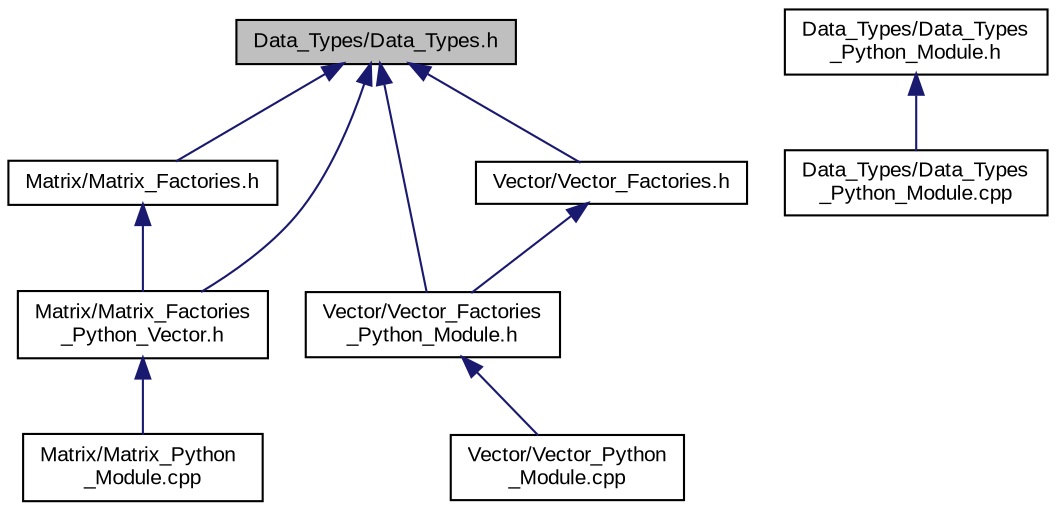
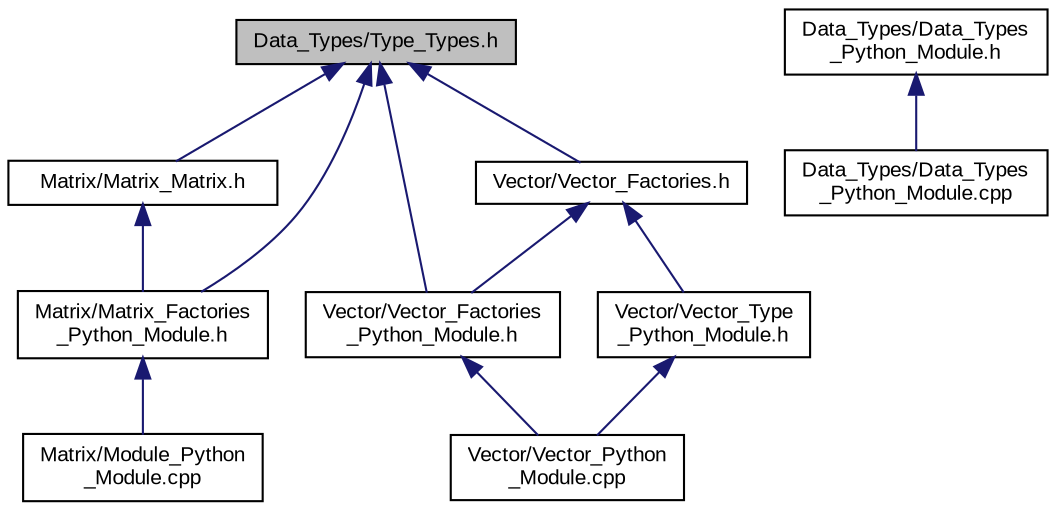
node "Data_Types/Data_Types.h": label "Data_Types/Data_Types.h" -> "Data_Types/Type_Types.h"
node "Matrix/Matrix_Factories.h": label "Matrix/Matrix_Factories.h" -> "Matrix/Matrix_Matrix.h"
node "Matrix/Matrix_Factories _Python_Vector.h": label "Matrix/Matrix_Factories _Python_Vector.h" -> "Matrix/Matrix_Factories _Python_Module.h"
node "Vector/Vector_Type _Python_Module.h": added
node "Matrix/Matrix_Python _Module.cpp": label "Matrix/Matrix_Python _Module.cpp" -> "Matrix/Module_Python _Module.cpp"
